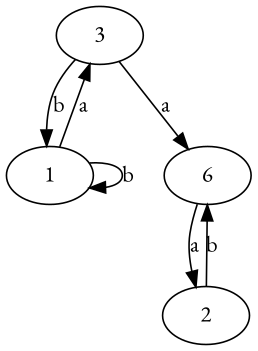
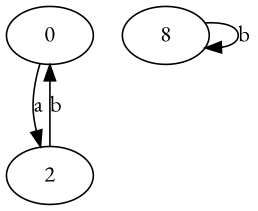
node "3": removed
node "1": label "1" -> "8"
node "6": label "6" -> "0"
